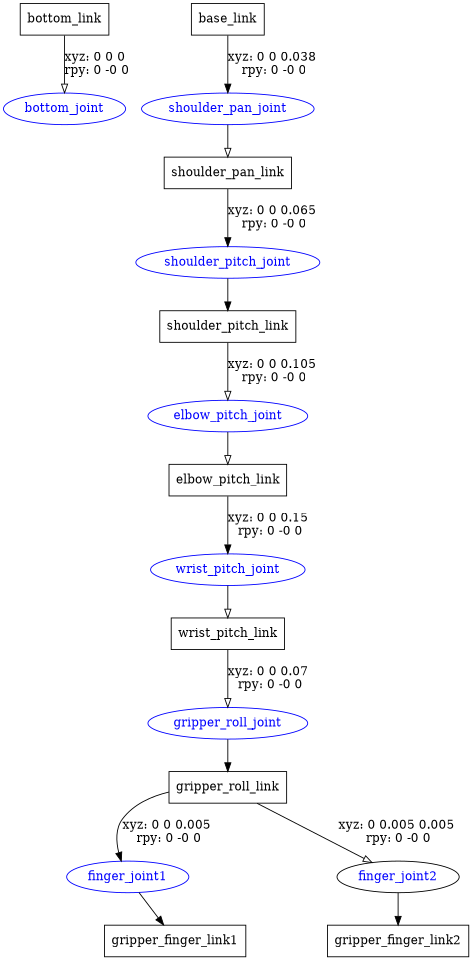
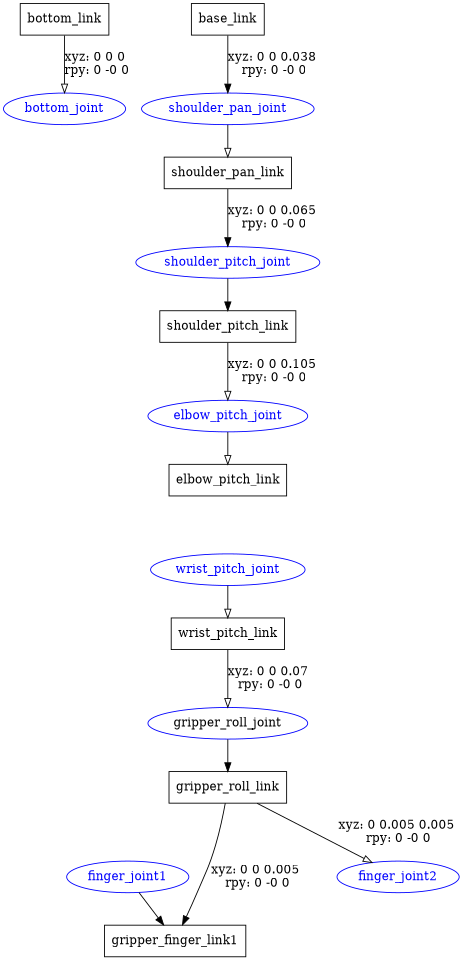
edge "elbow_pitch_link" -> "wrist_pitch_joint": removed, label "xyz: 0 0 0.15 rpy: 0 -0 0"
node "gripper_roll_joint": fontcolor blue -> black
edge "gripper_roll_link" -> "finger_joint1": now "gripper_roll_link" -> "gripper_finger_link1"
node "finger_joint2": color black -> blue
node "gripper_finger_link2": removed
